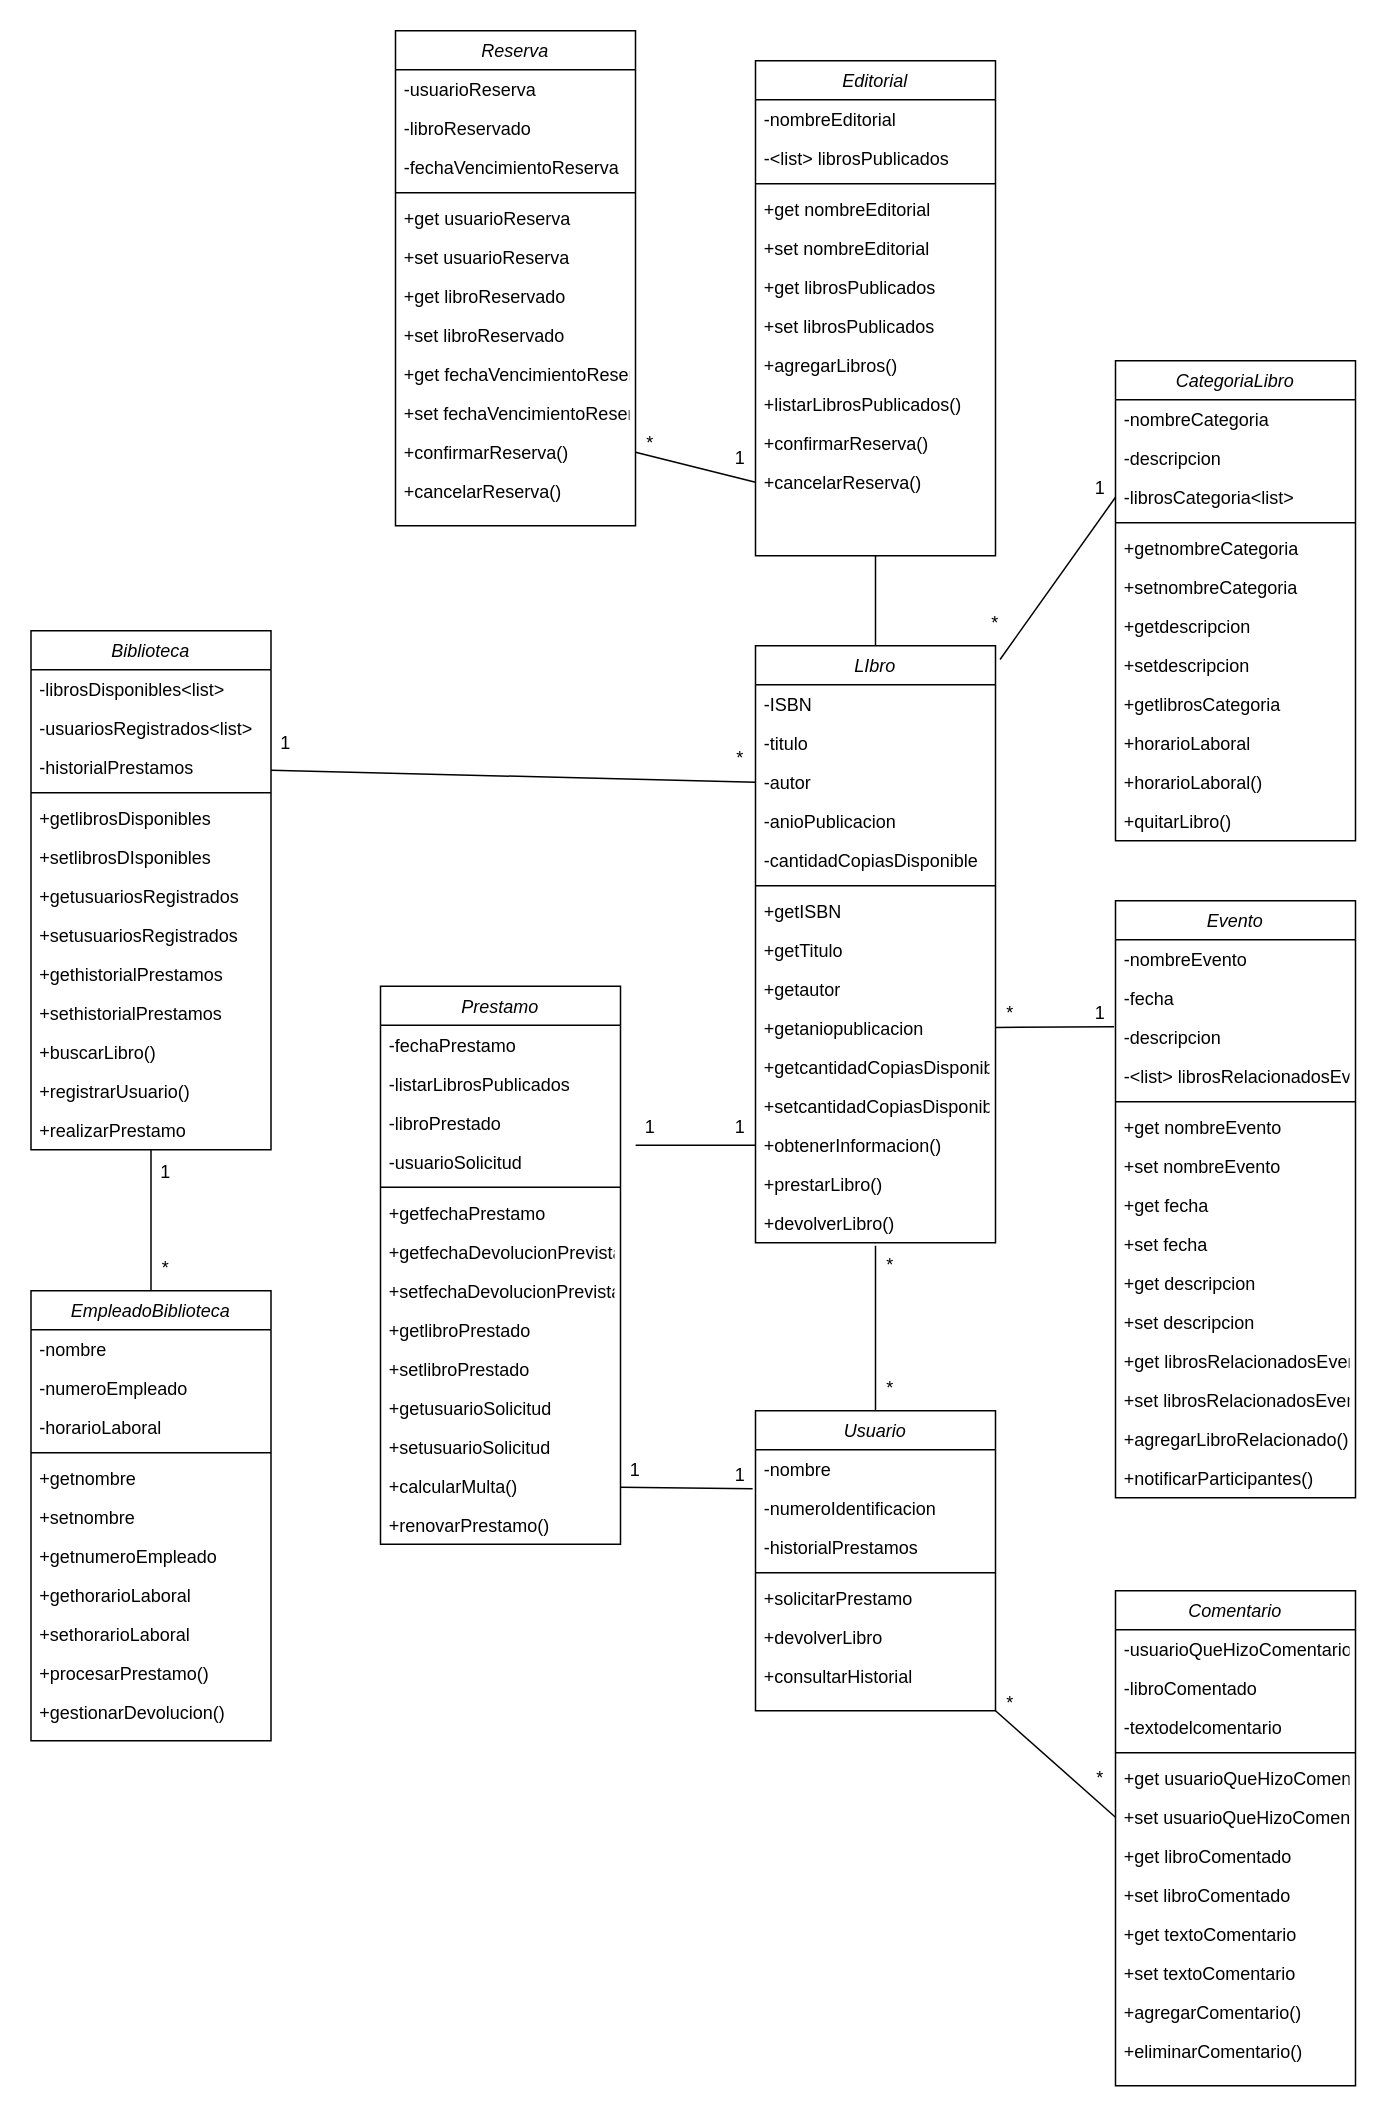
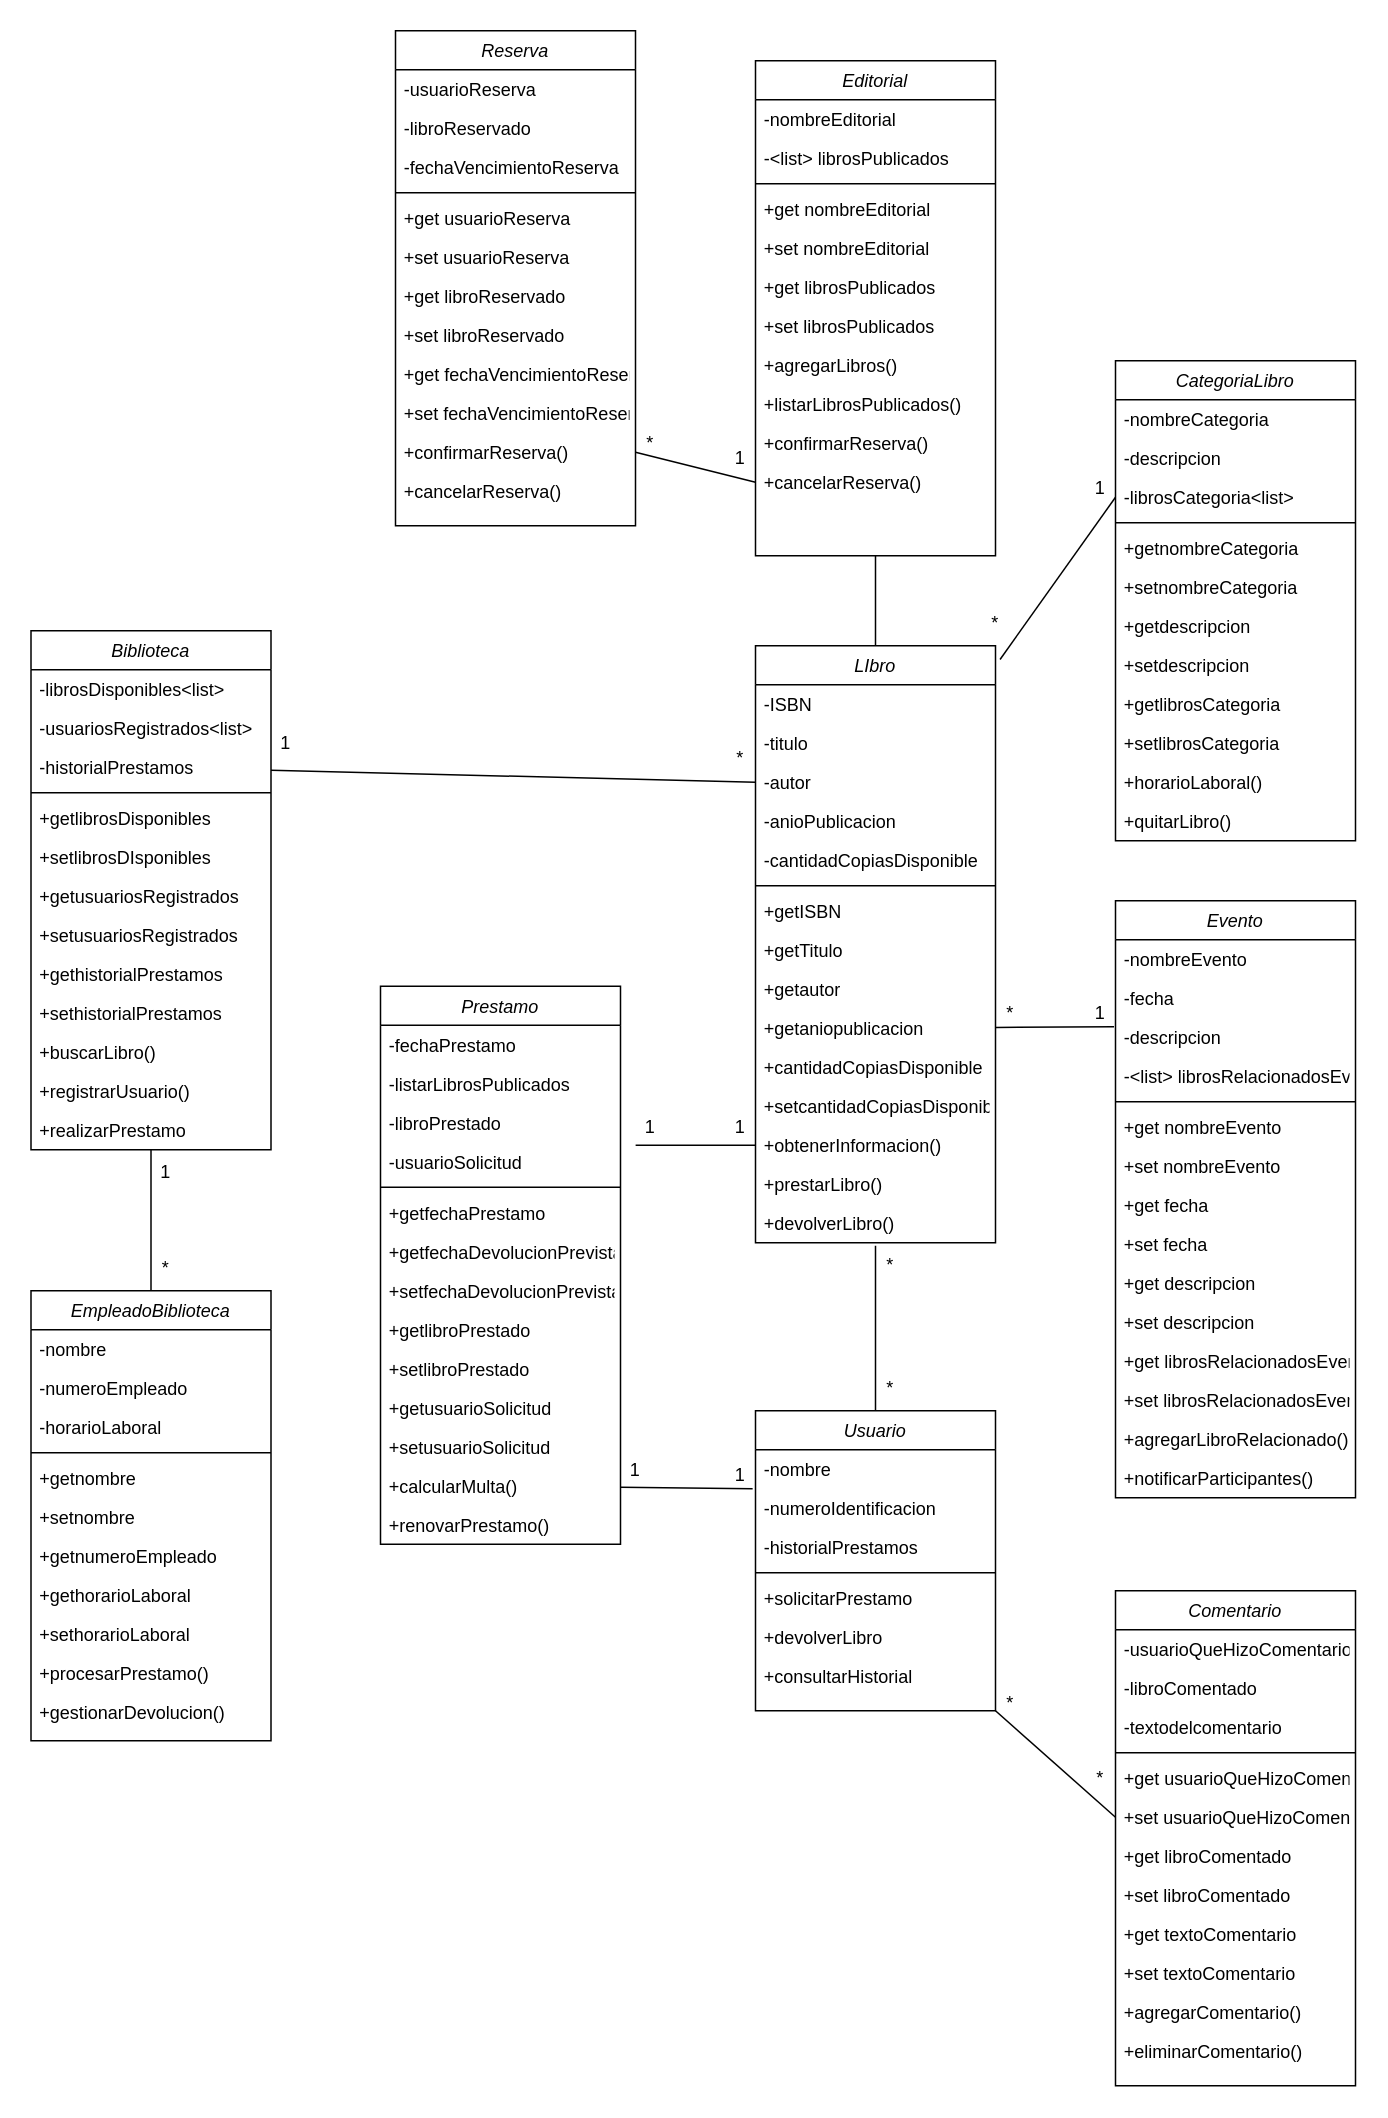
node "+horarioLaboral": label "+horarioLaboral" -> "+setlibrosCategoria"
node "+getcantidadCopiasDisponible": label "+getcantidadCopiasDisponible" -> "+cantidadCopiasDisponible"
